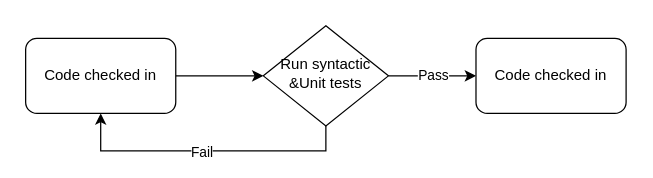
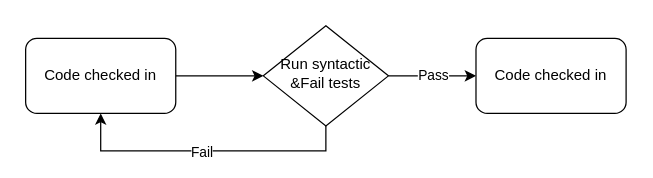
node "Run syntactic &Unit tests": label "Run syntactic &Unit tests" -> "Run syntactic &Fail tests"
